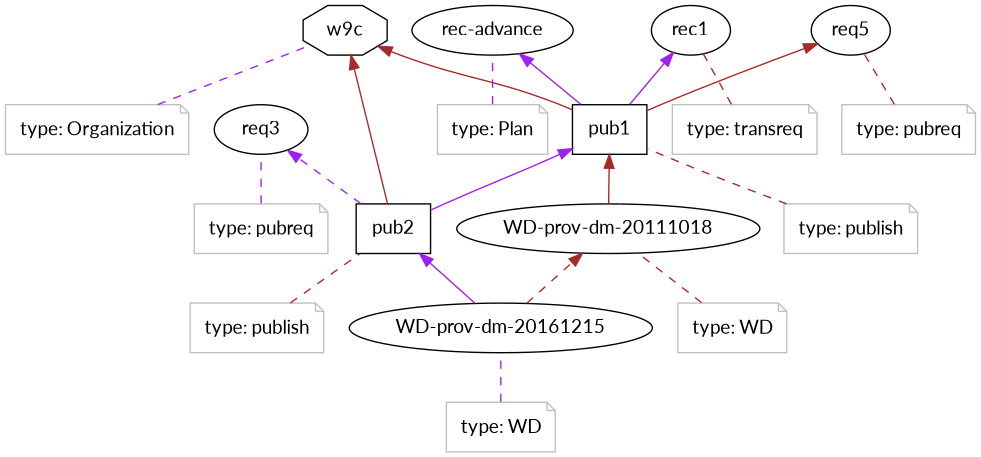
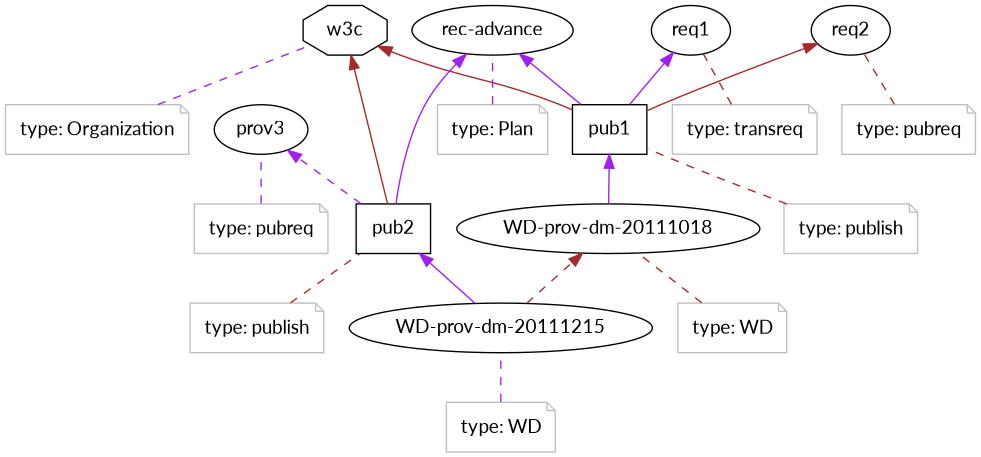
node "w9c": label "w9c" -> "w3c"
node "rec1": label "rec1" -> "req1"
node "req5": label "req5" -> "req2"
node "req3": label "req3" -> "prov3"
edge "pub2" -> "pub1": now "pub2" -> "rec-advance"
edge "WD-prov-dm-20111018" -> "pub1": color brown -> purple
node "WD-prov-dm-20161215": label "WD-prov-dm-20161215" -> "WD-prov-dm-20111215"
